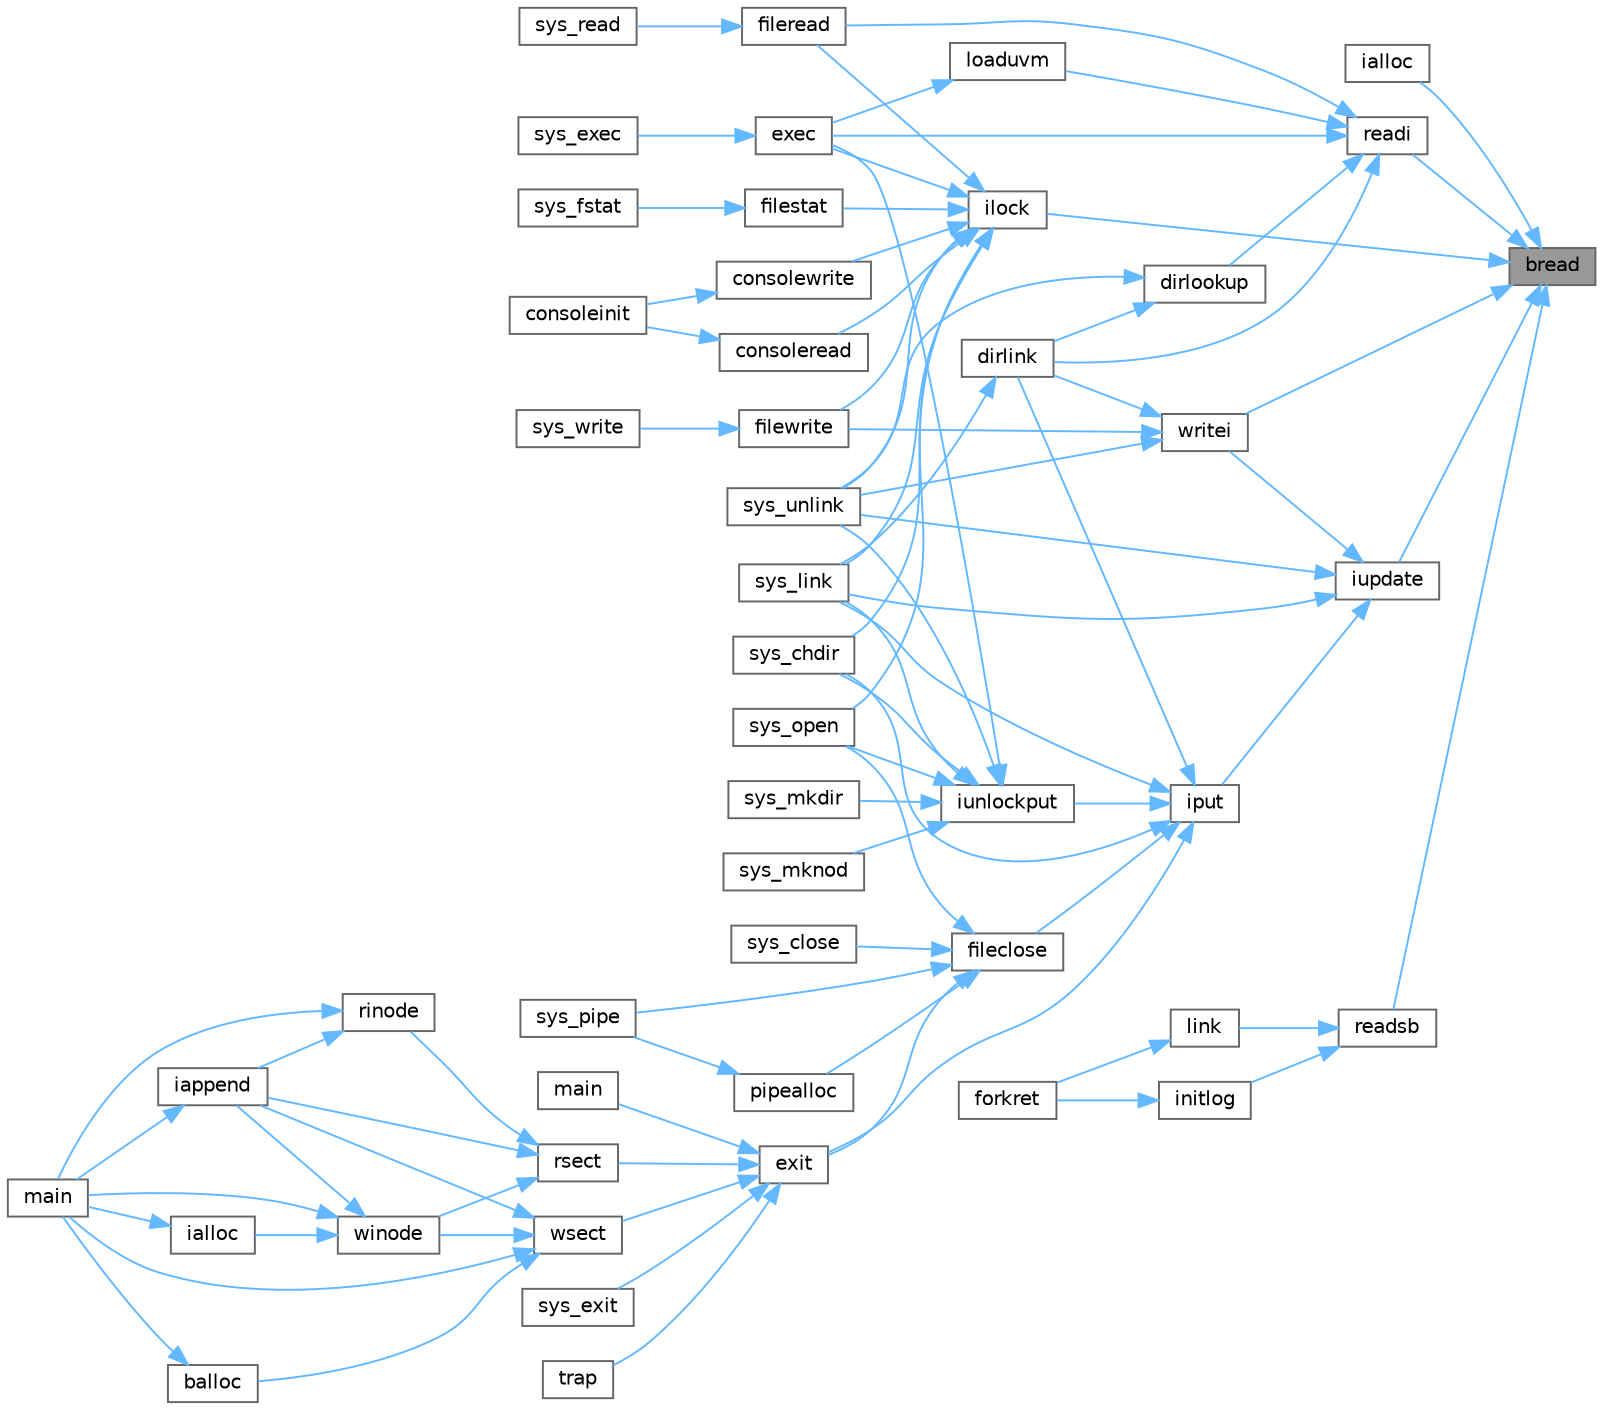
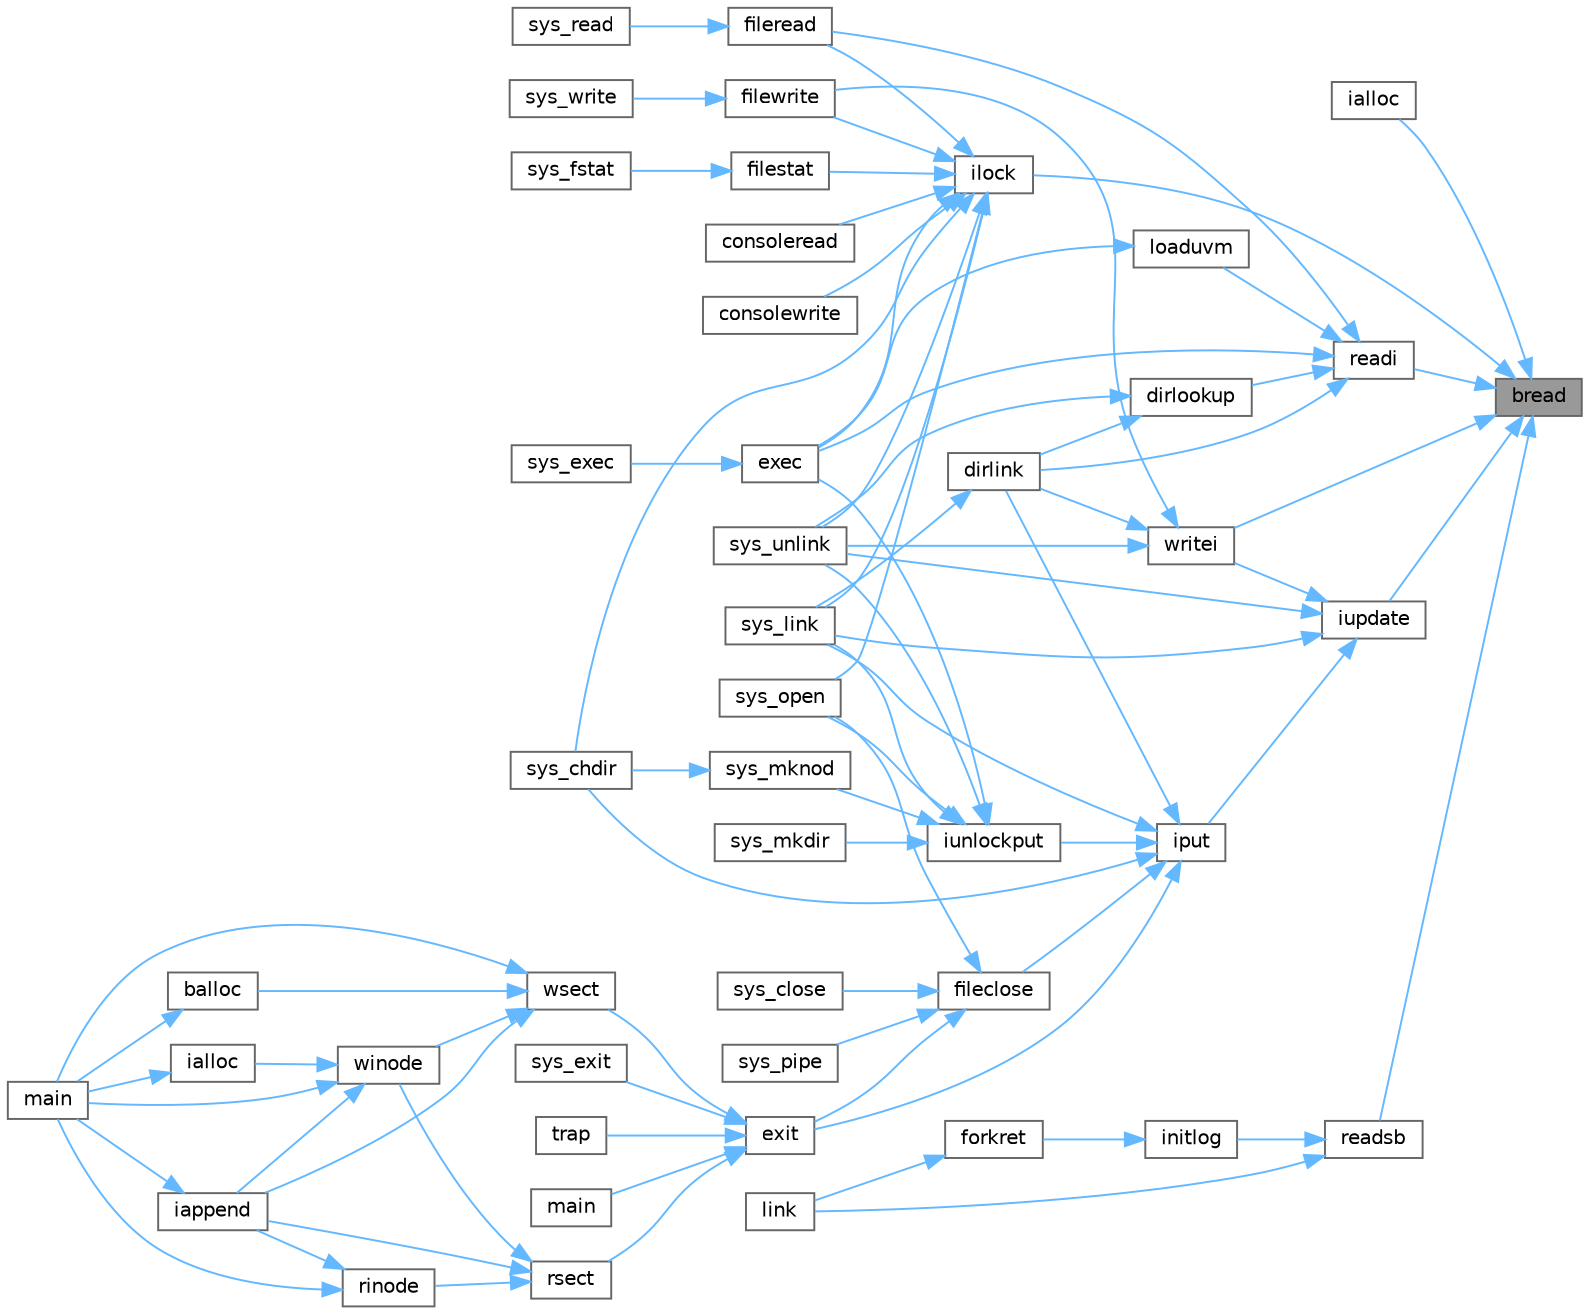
node "consoleinit": removed
edge "sys_chdir" -> "iunlockput": now "sys_chdir" -> "sys_mknod"
edge "forkret" -> "link": reversed
node "pipealloc": removed
